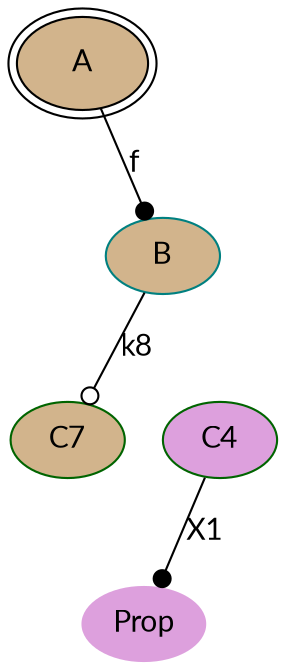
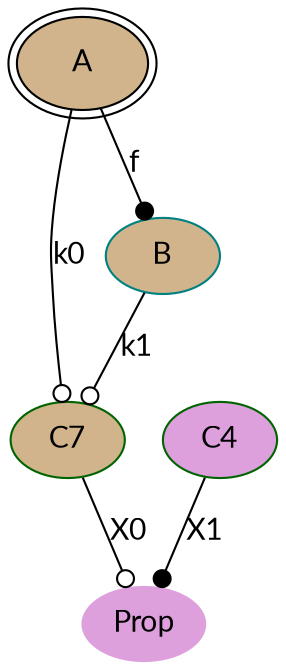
edge "A" -> "C7": added, label "k0"
edge "B" -> "C7": label "k8" -> "k1"
edge "C7" -> "Prop": added, label "X0"
